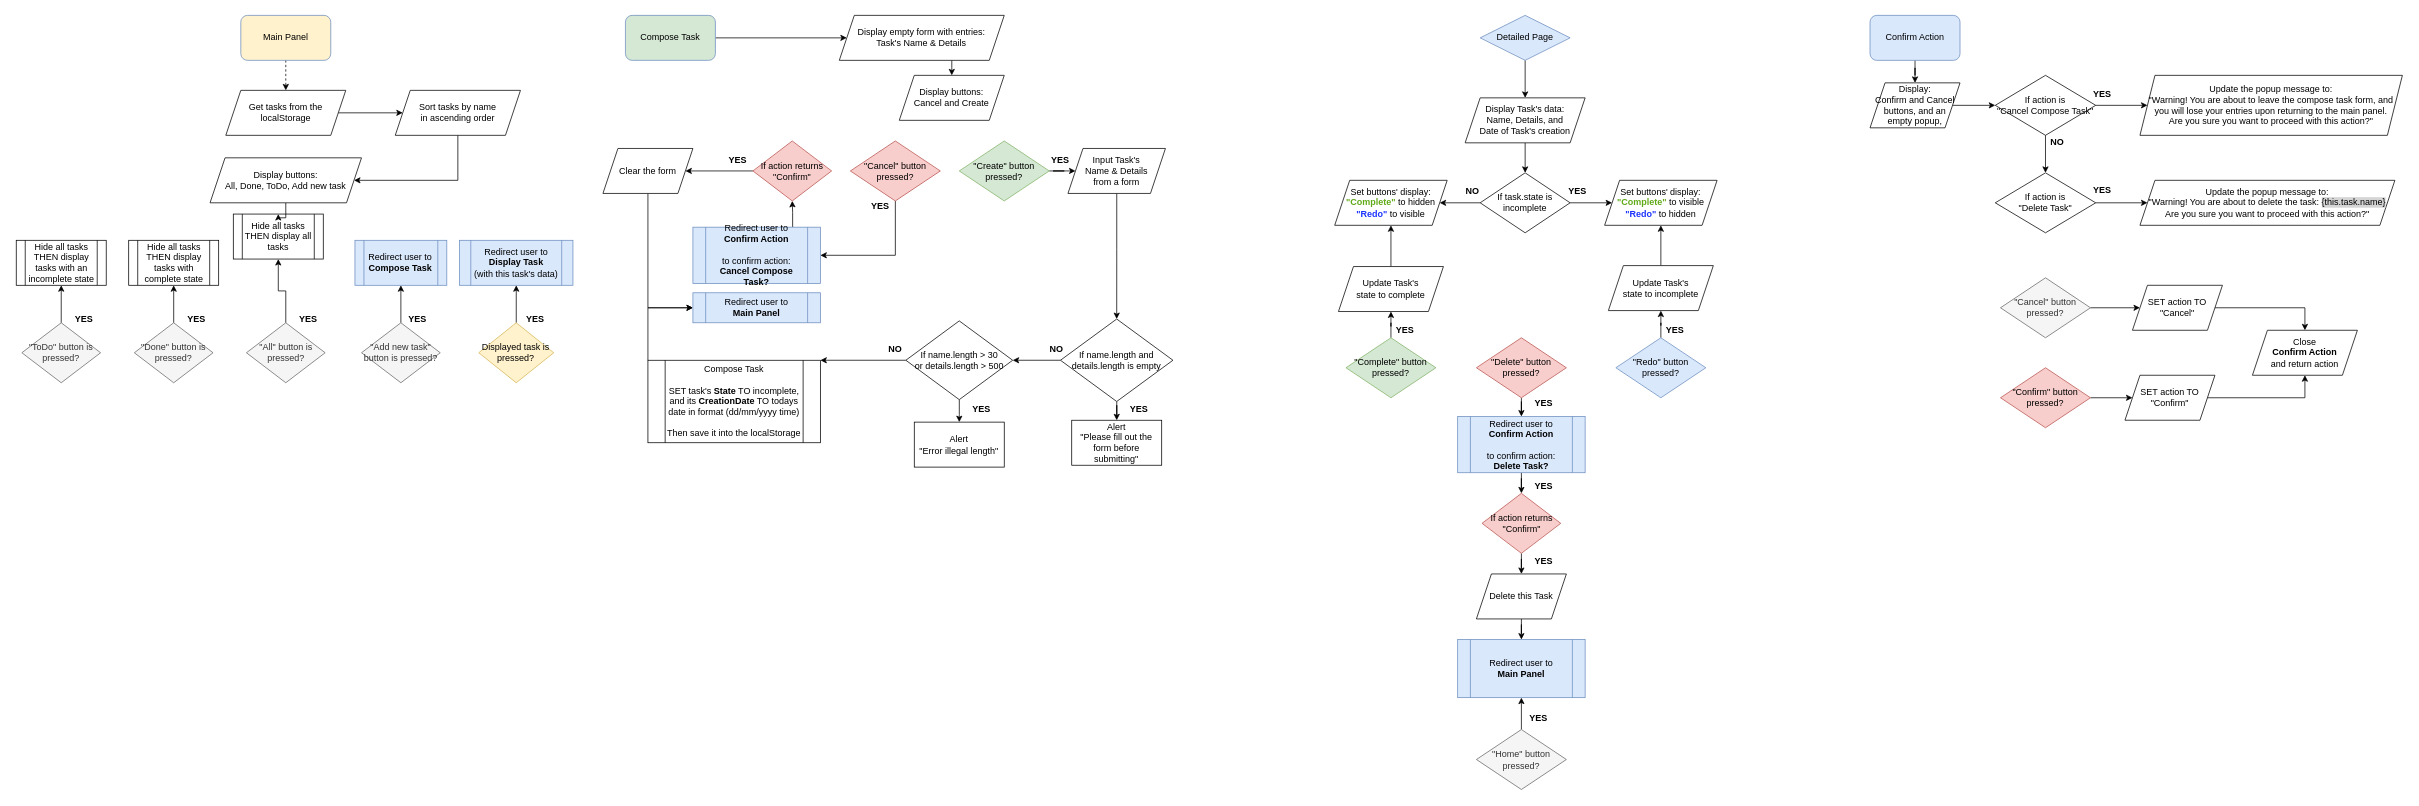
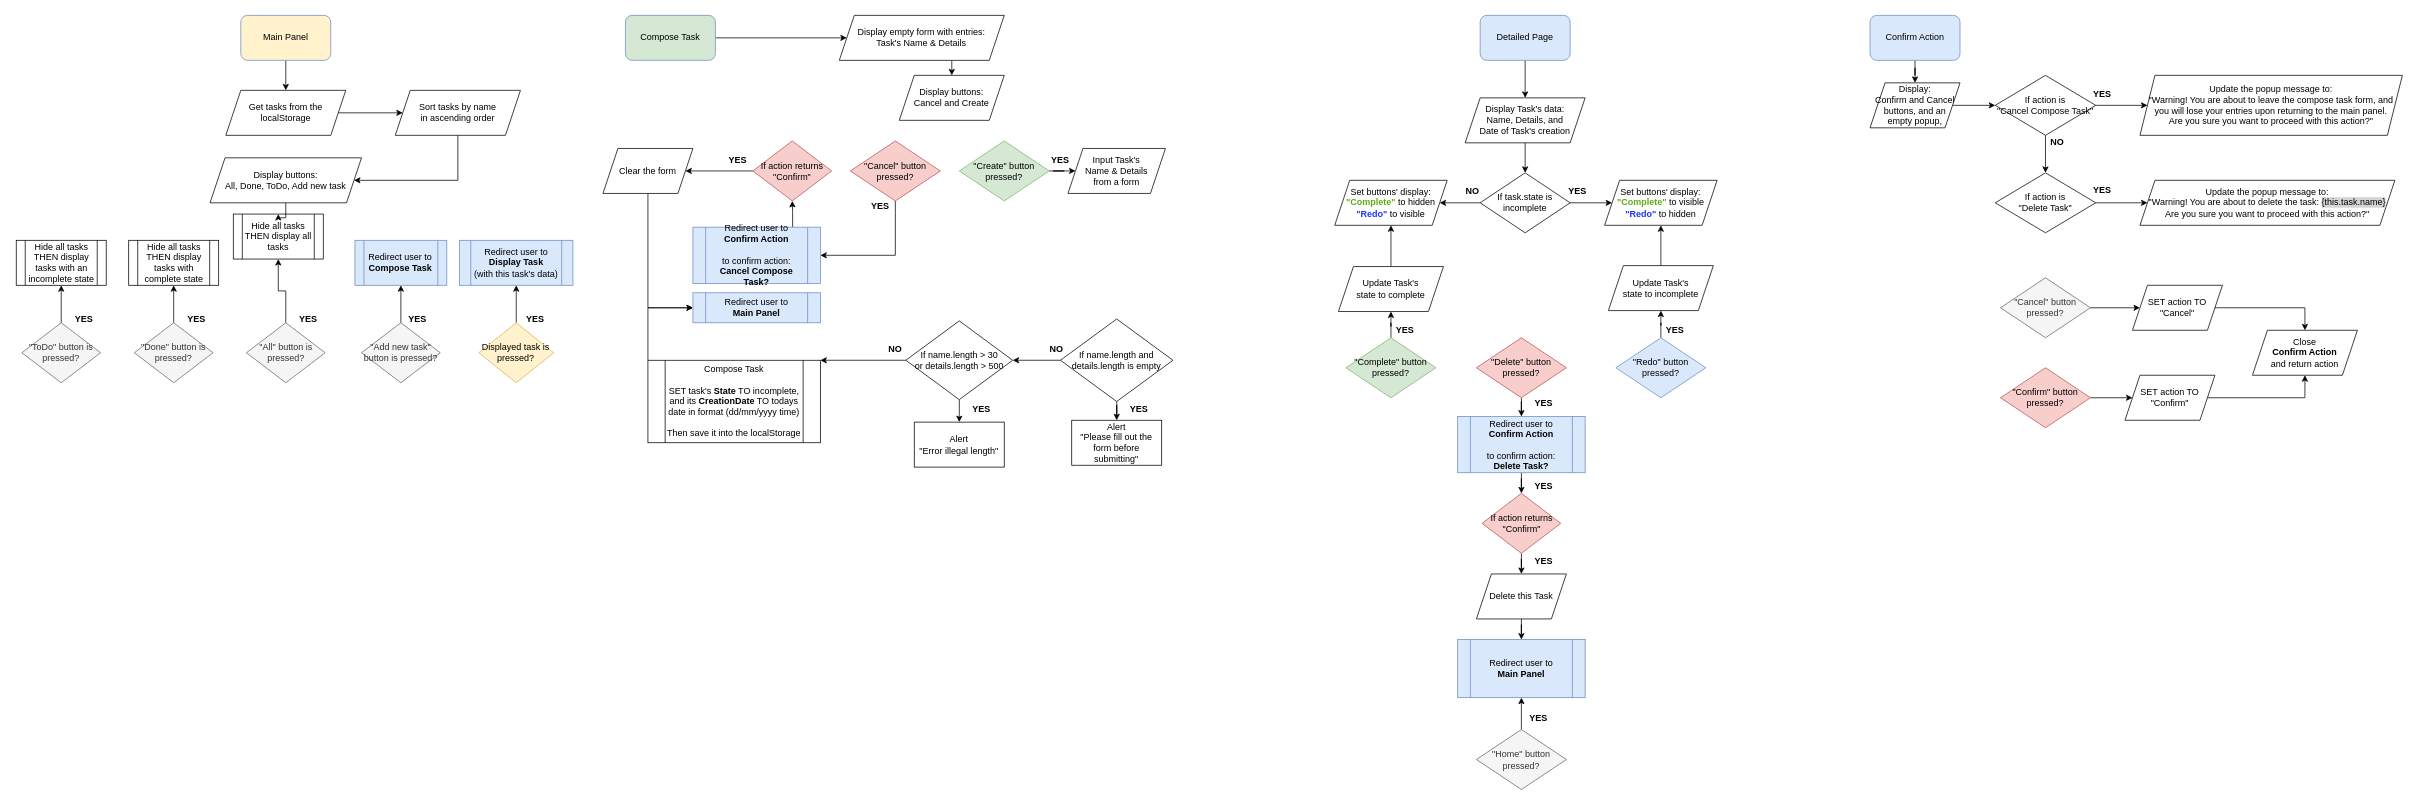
node "Detailed Page": shape diamond -> rounded rectangle
edge "Main Panel" -> "Get tasks from the localStorage": style dashed -> solid
edge "Input Task's Name & Details from a form" -> "If name.length and details.length is empty": removed
